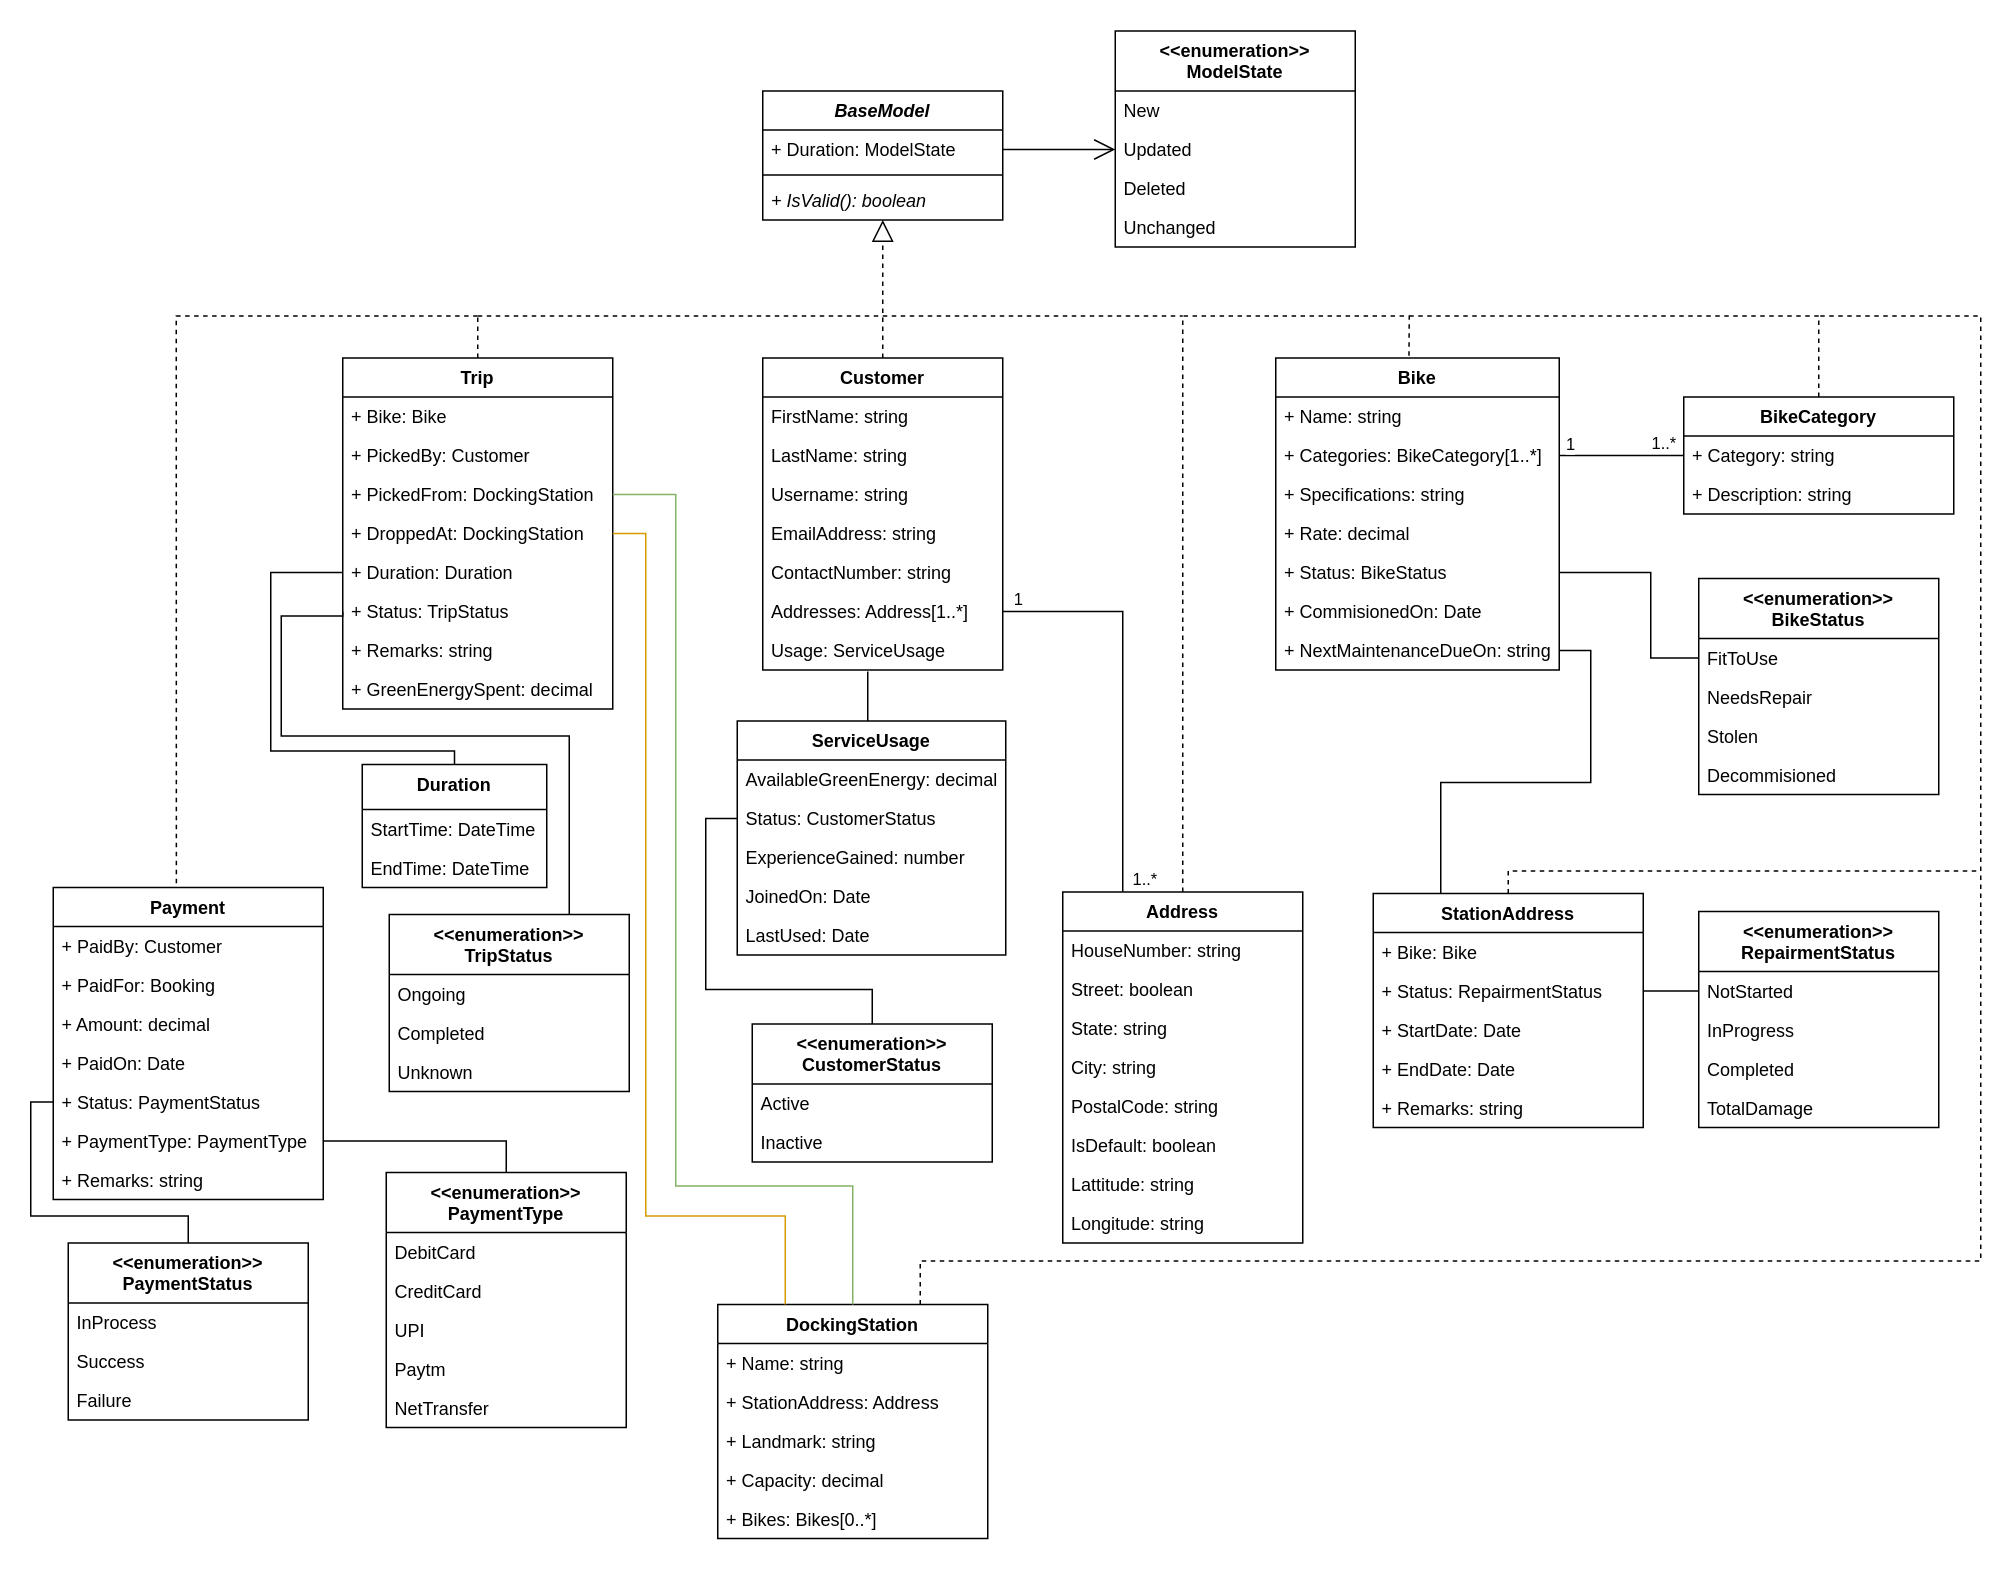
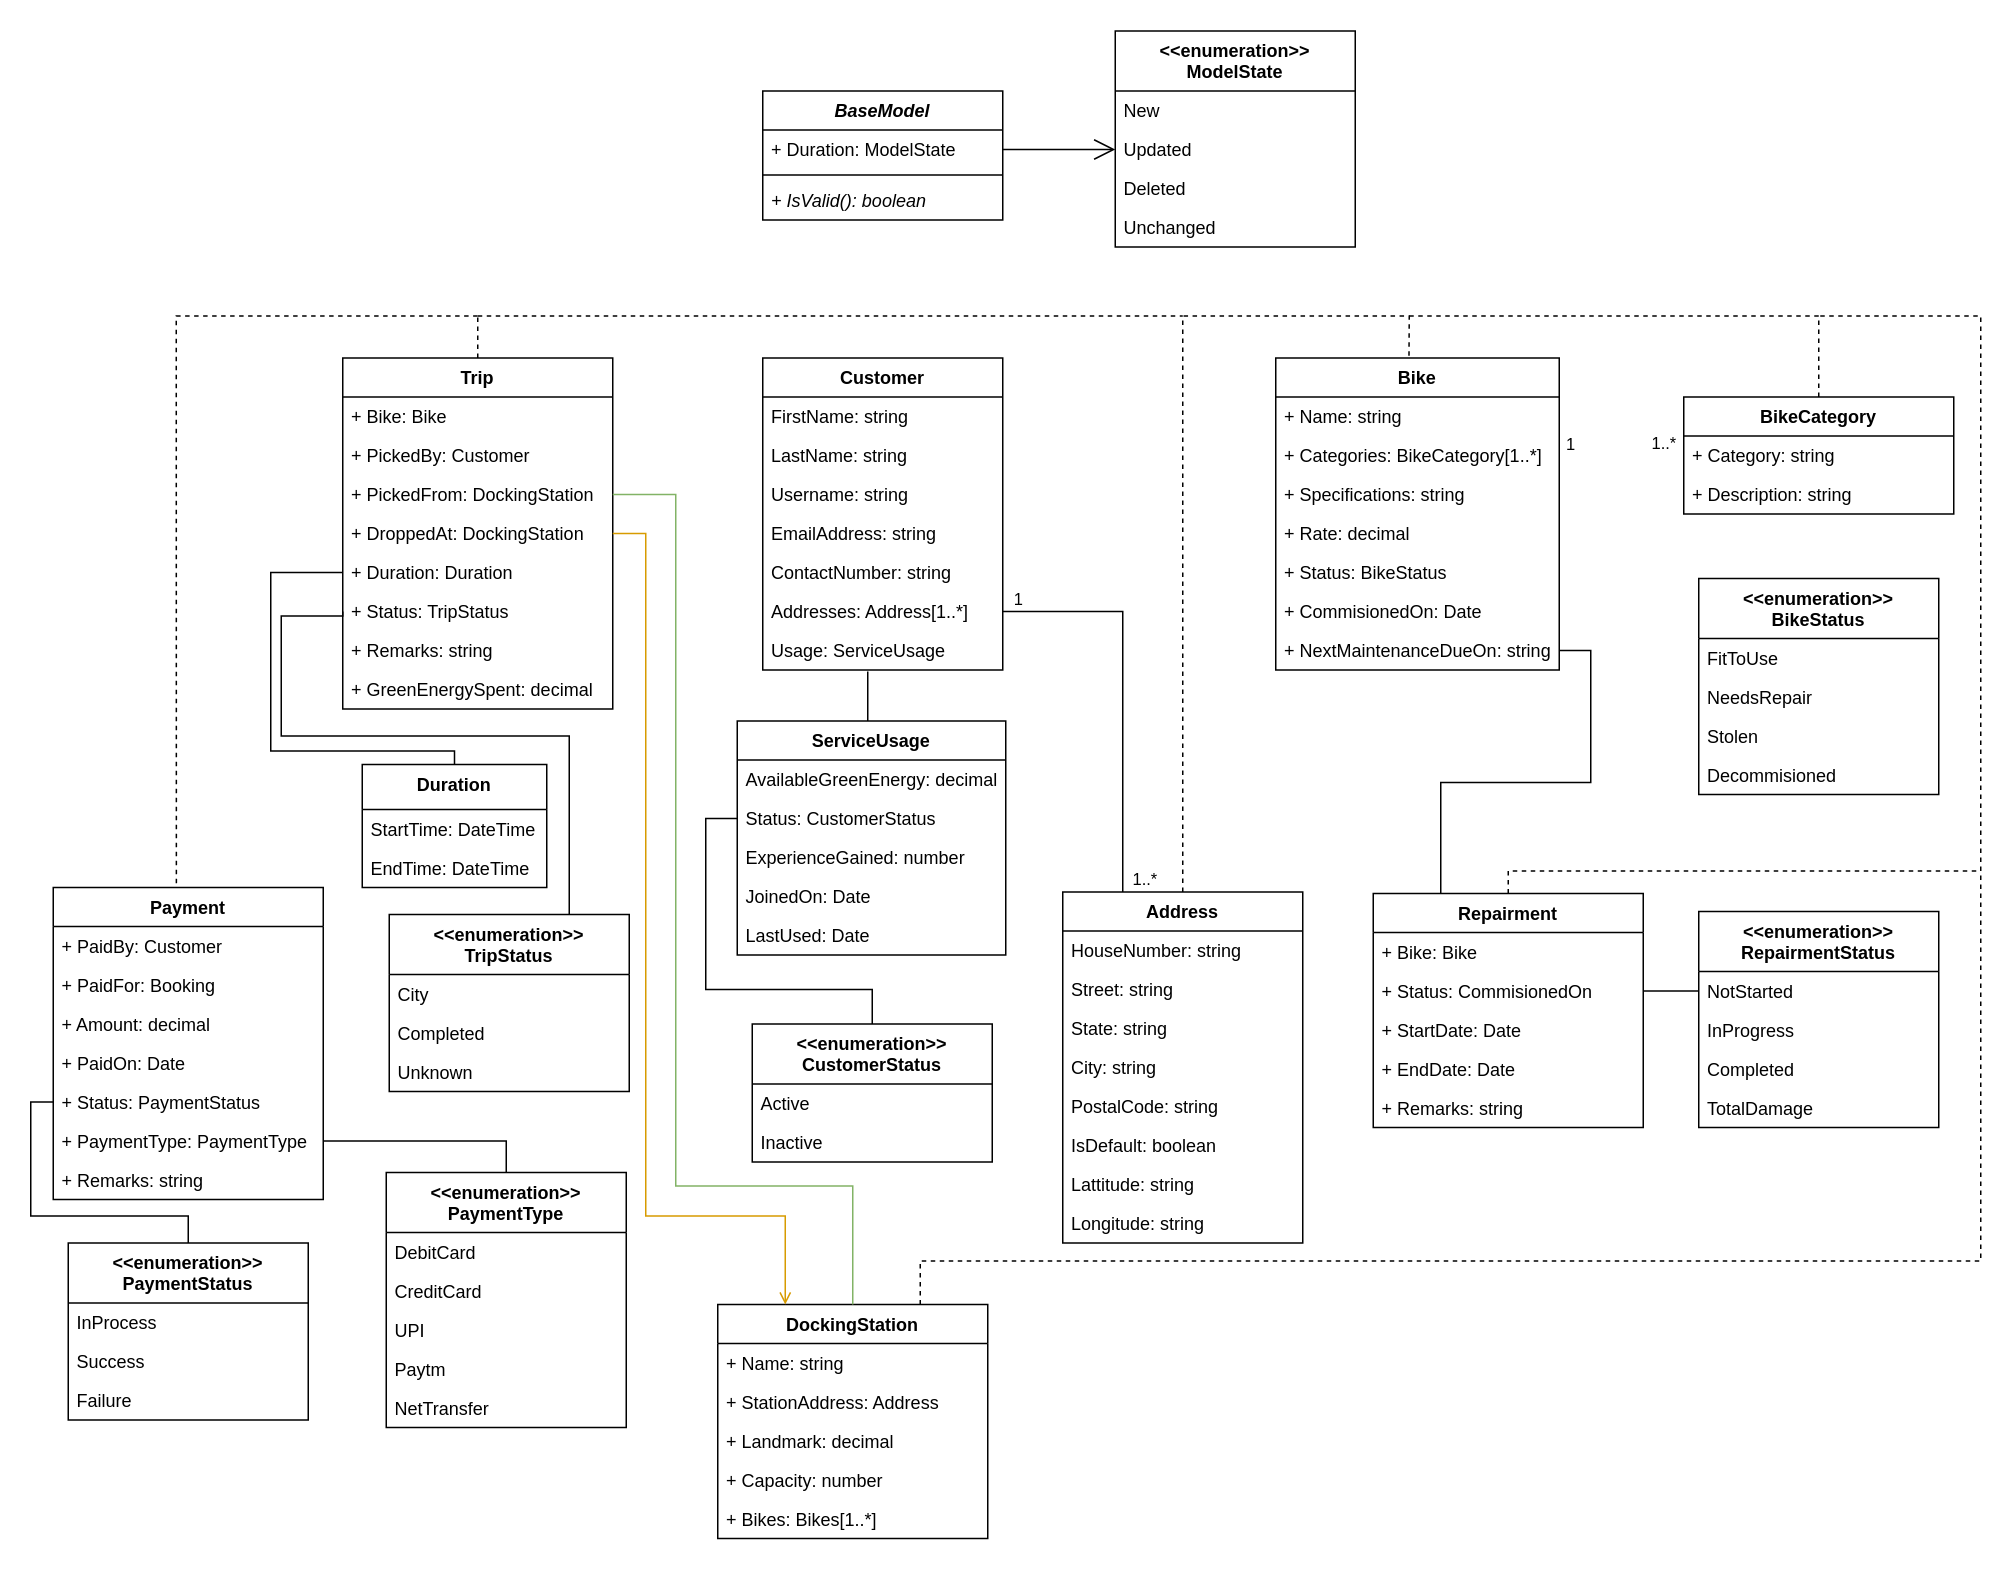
edge "Customer" -> "+ IsValid(): boolean": removed
edge "+ Categories: BikeCategory[1..*]" -- "+ Category: string": removed
edge "+ Status: BikeStatus" -- "FitToUse": removed
node "StationAddress": label "StationAddress" -> "Repairment"
node "Street: boolean": label "Street: boolean" -> "Street: string"
node "+ Status: RepairmentStatus": label "+ Status: RepairmentStatus" -> "+ Status: CommisionedOn"
node "Ongoing": label "Ongoing" -> "City"
edge "+ DroppedAt: DockingStation" -- "DockingStation": arrowhead none -> open
node "+ Landmark: string": label "+ Landmark: string" -> "+ Landmark: decimal"
node "+ Capacity: decimal": label "+ Capacity: decimal" -> "+ Capacity: number"
node "+ Bikes: Bikes[0..*]": label "+ Bikes: Bikes[0..*]" -> "+ Bikes: Bikes[1..*]"
